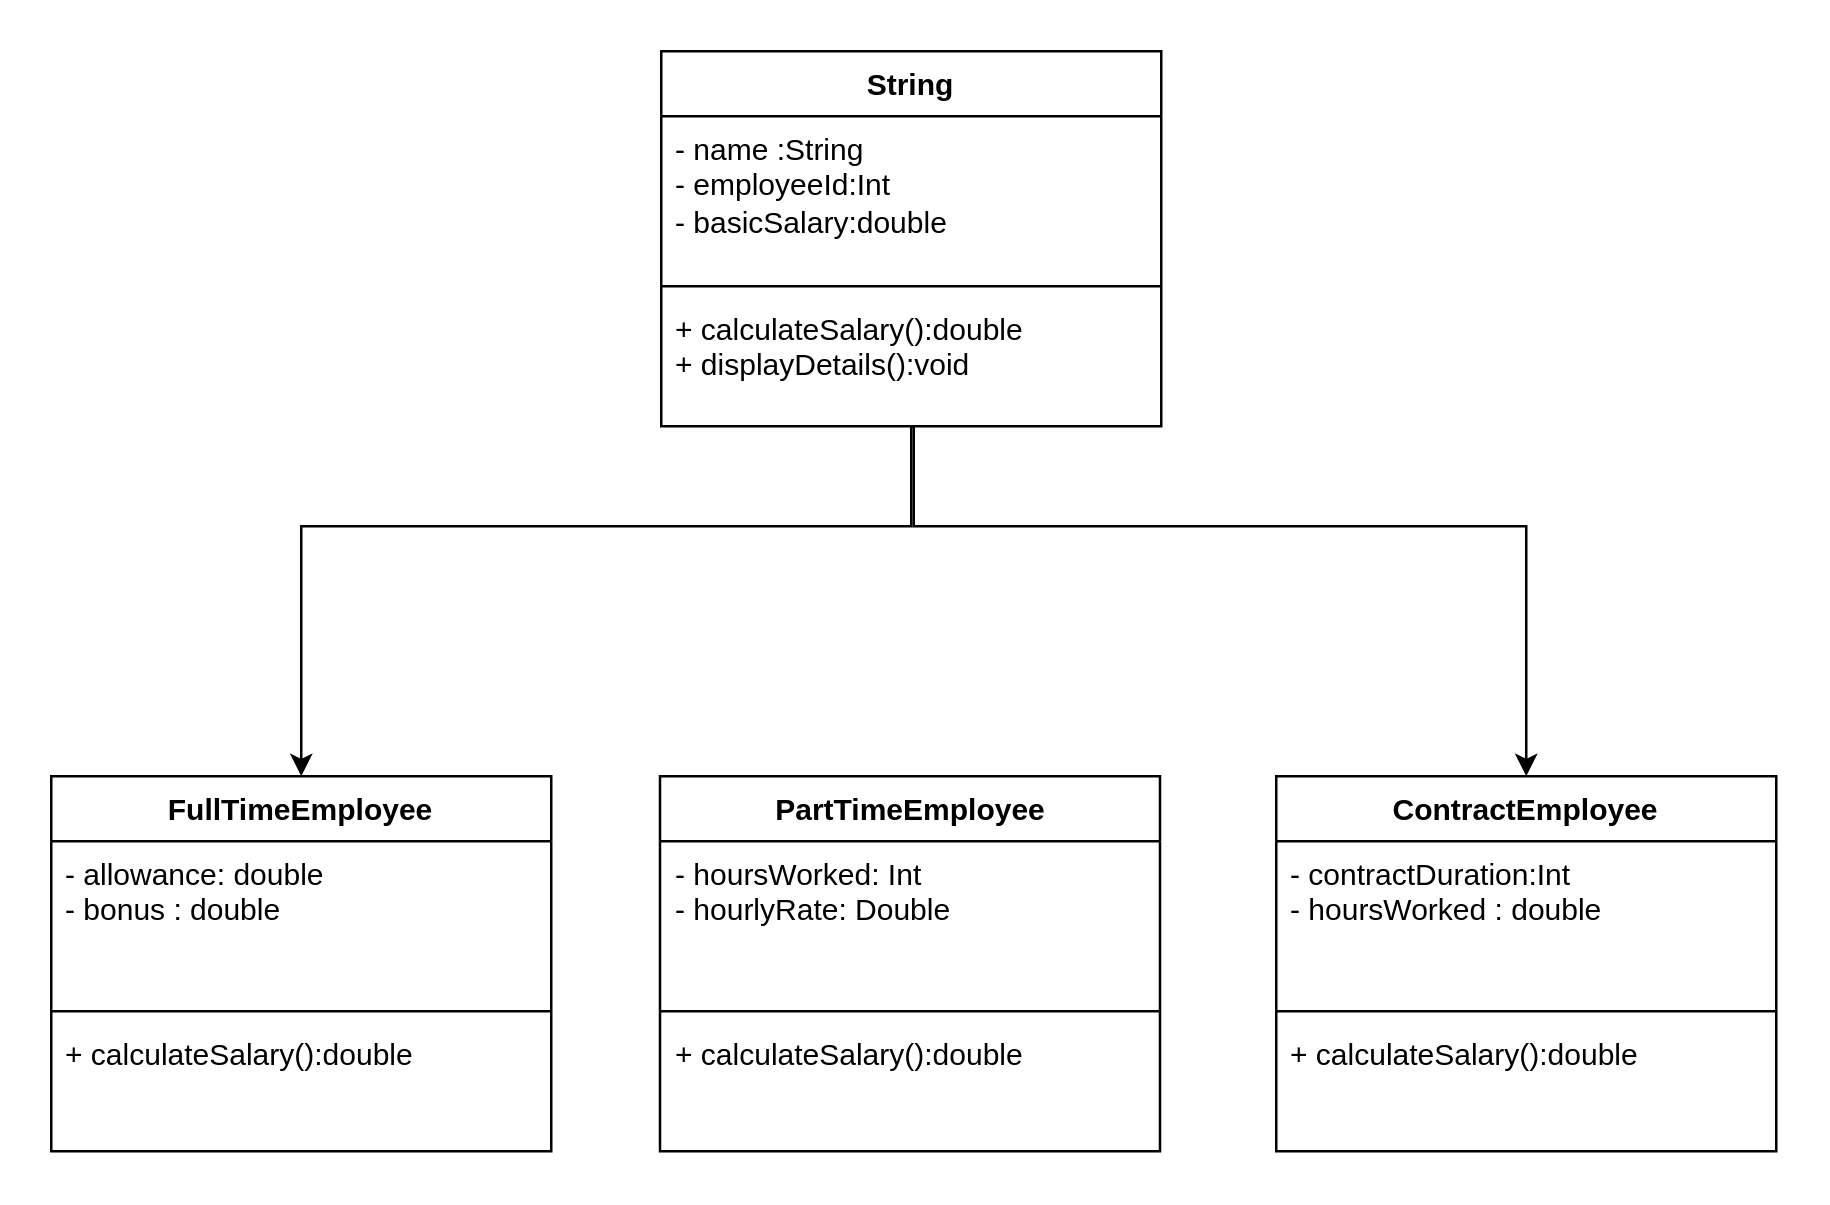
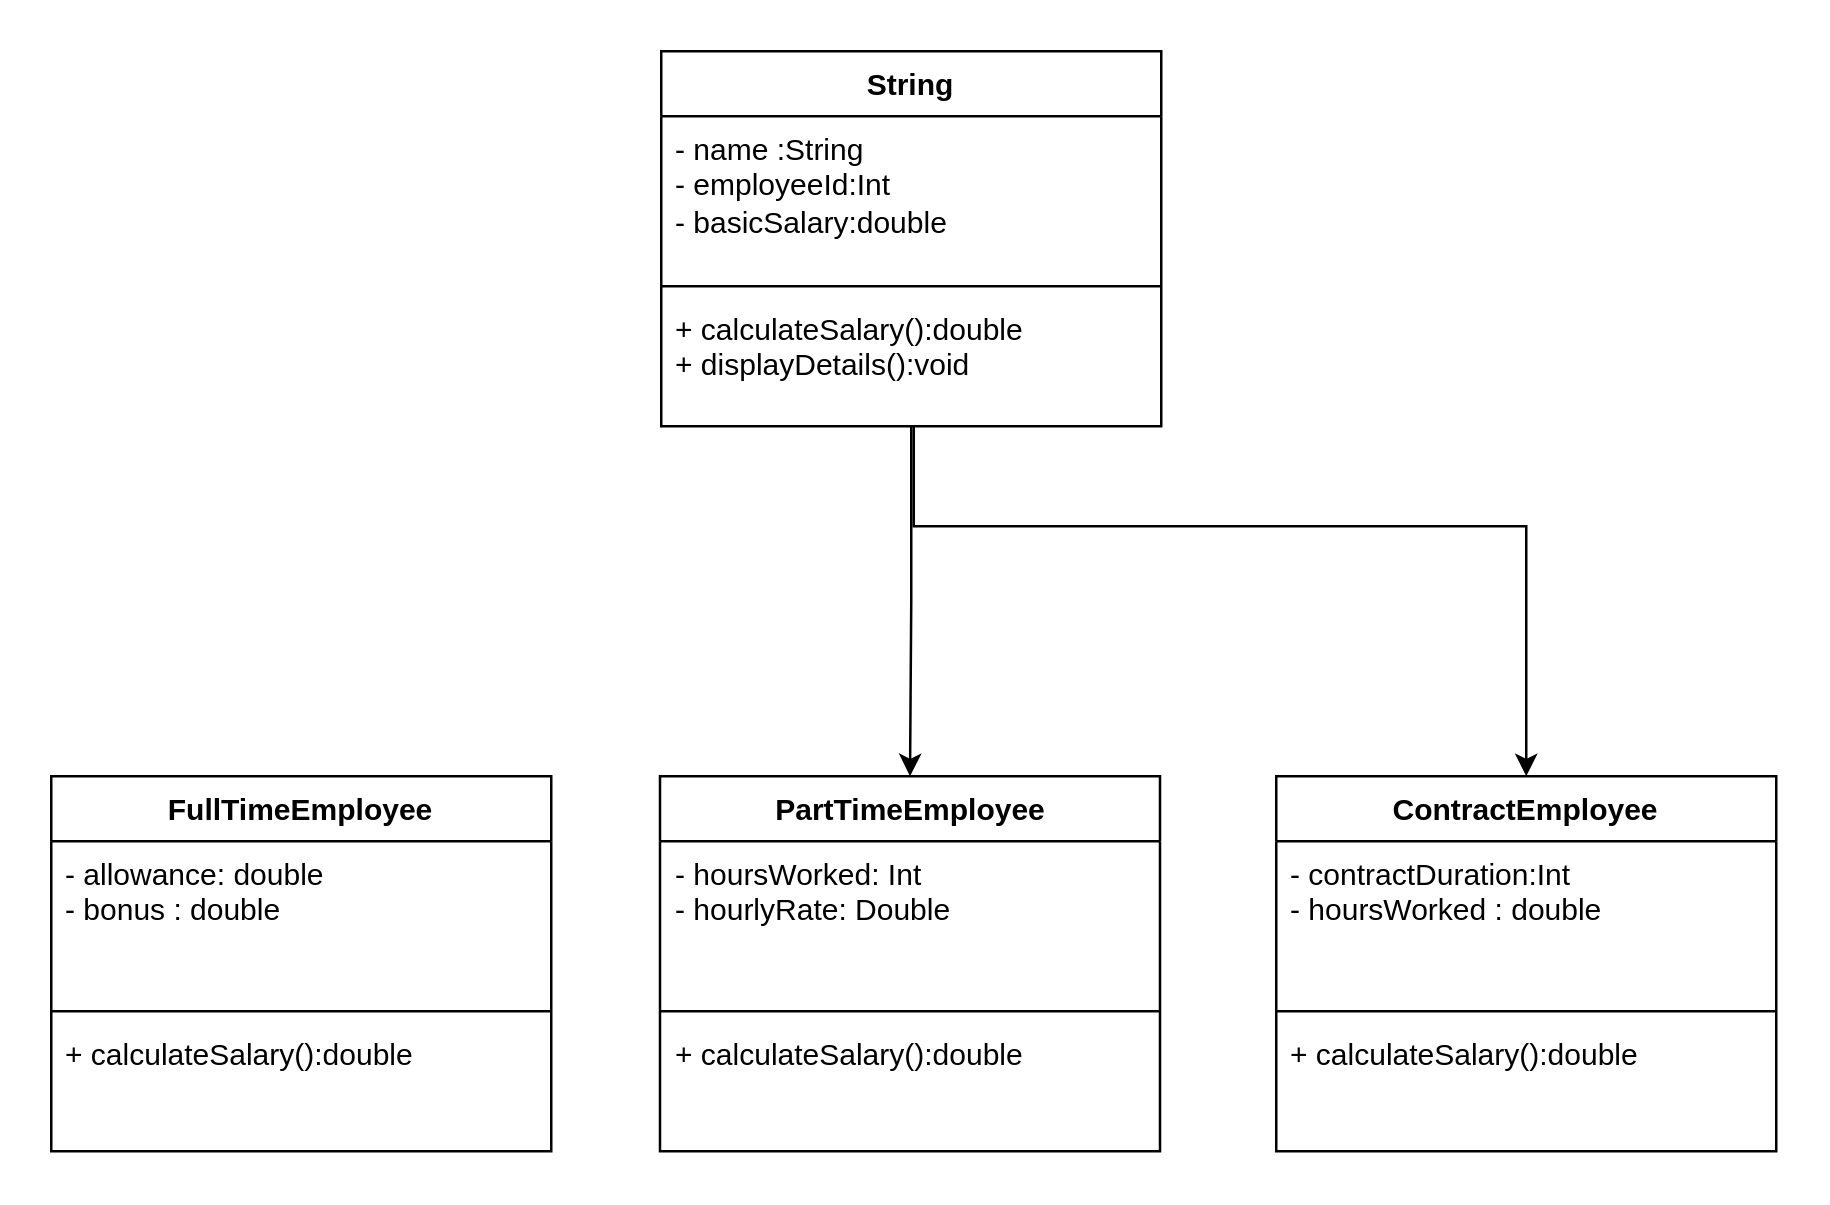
edge "String" -> "FullTimeEmployee": removed
edge "String" -> "PartTimeEmployee": added
